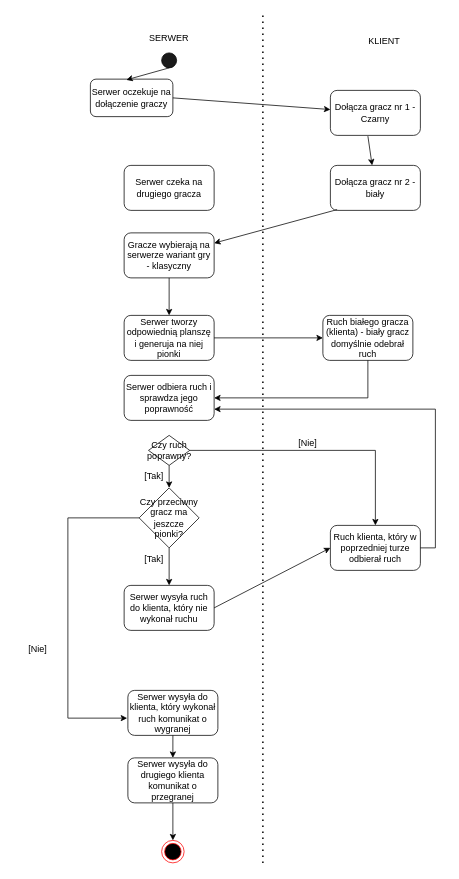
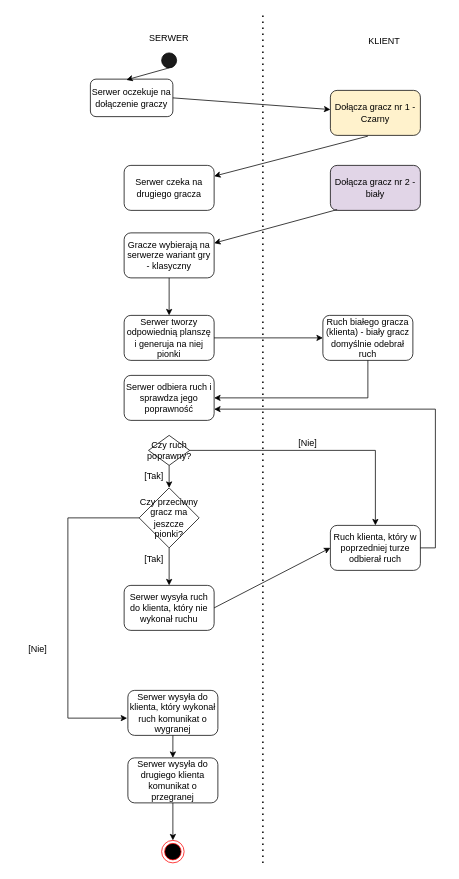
node "Dołącza gracz nr 1 - Czarny": fillcolor #ffffff -> #fff2cc
edge "Dołącza gracz nr 1 - Czarny" -> "Dołącza gracz nr 2 - biały": now "Dołącza gracz nr 1 - Czarny" -> "Serwer czeka na drugiego gracza"
node "Dołącza gracz nr 2 - biały": fillcolor #ffffff -> #e1d5e7
